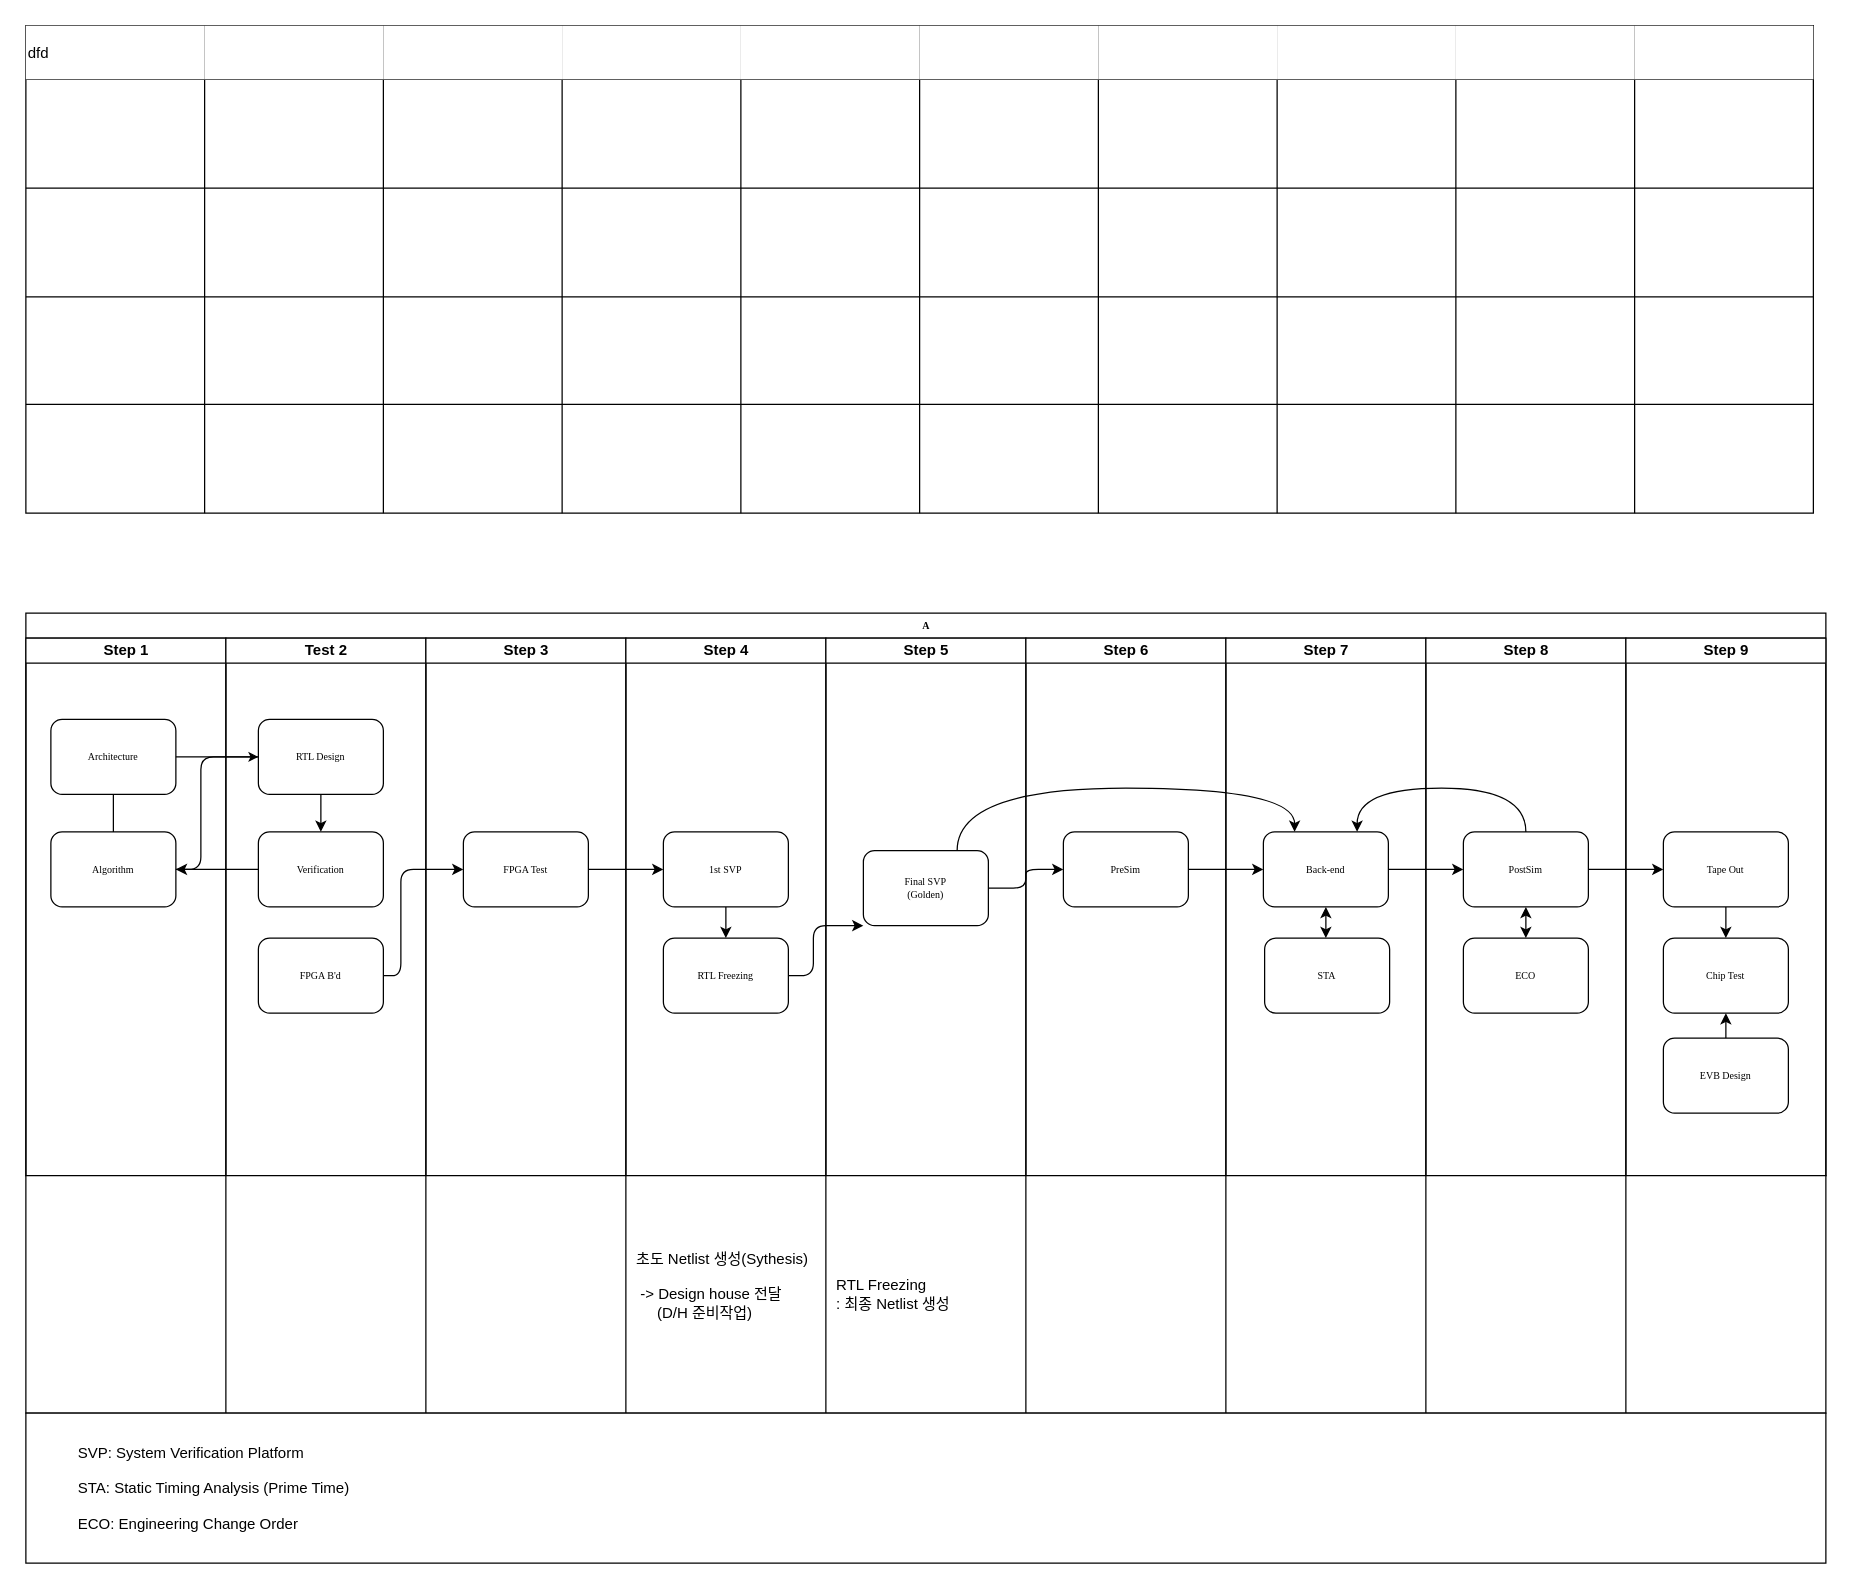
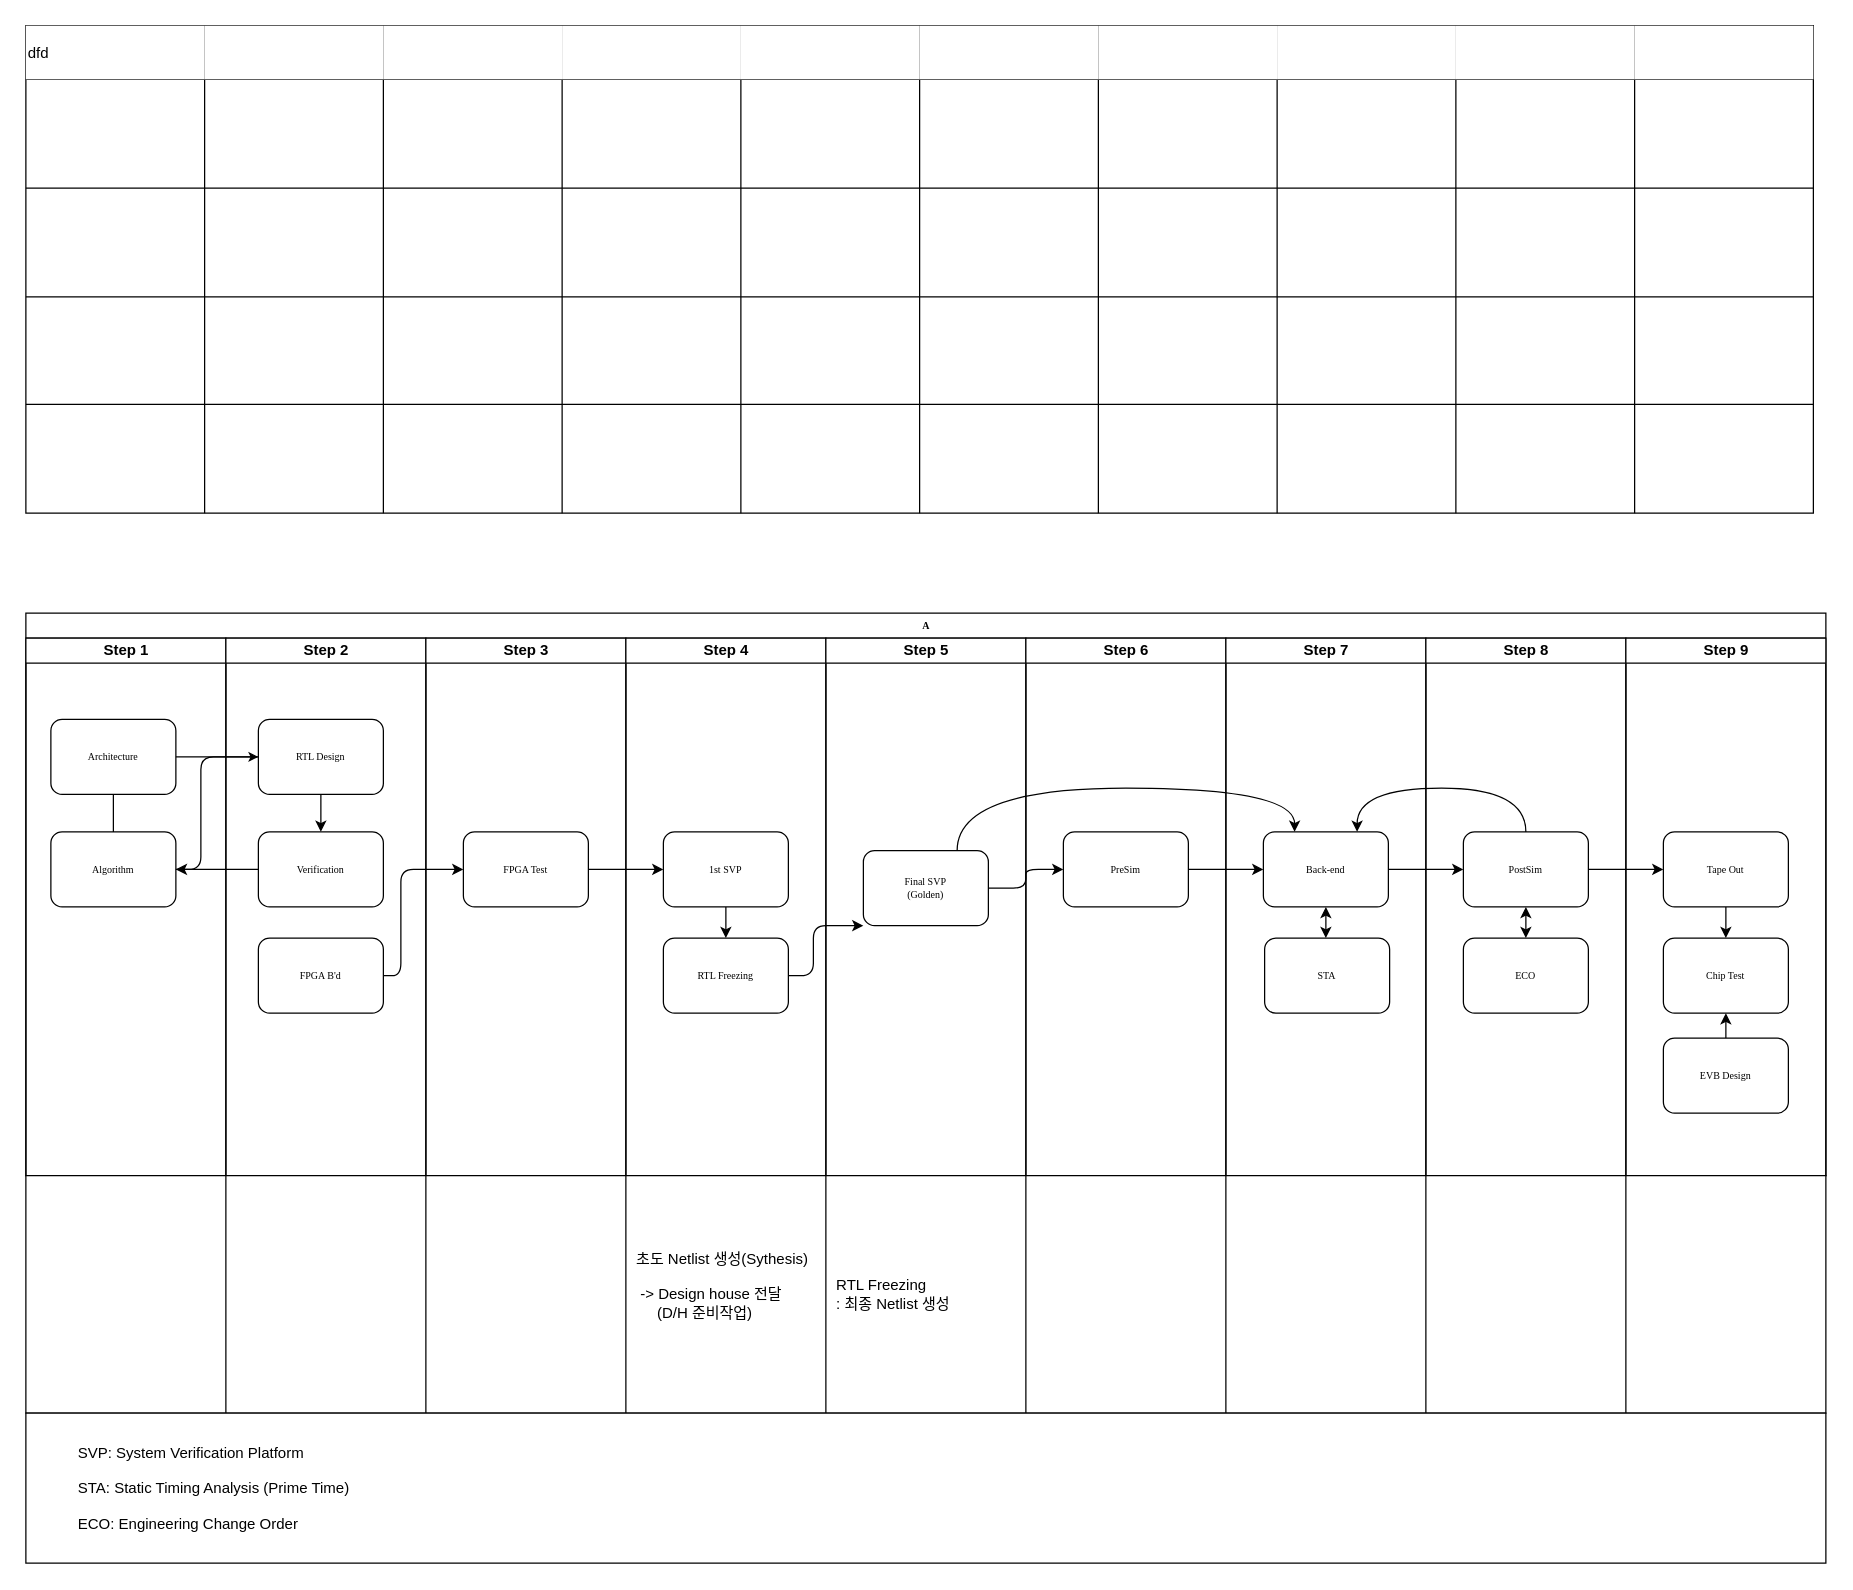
node "Test 2": label "Test 2" -> "Step 2"
